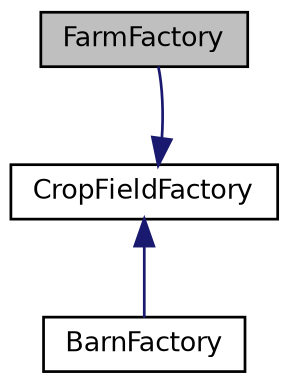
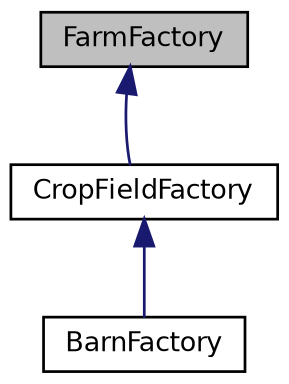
edge "FarmFactory" -> "CropFieldFactory": reversed
